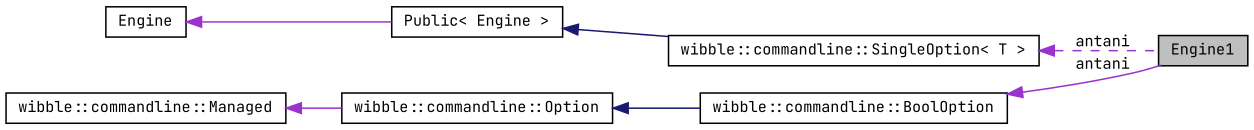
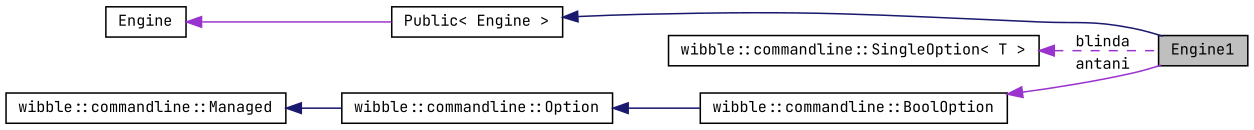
edge "wibble::commandline::SingleOption< T >" -> "Public< Engine >": now "Engine1" -> "Public< Engine >"
edge "Engine1" -> "wibble::commandline::SingleOption< T >": label " antani" -> " blinda"
edge "wibble::commandline::Option" -> "wibble::commandline::Managed": color darkorchid3 -> midnightblue
